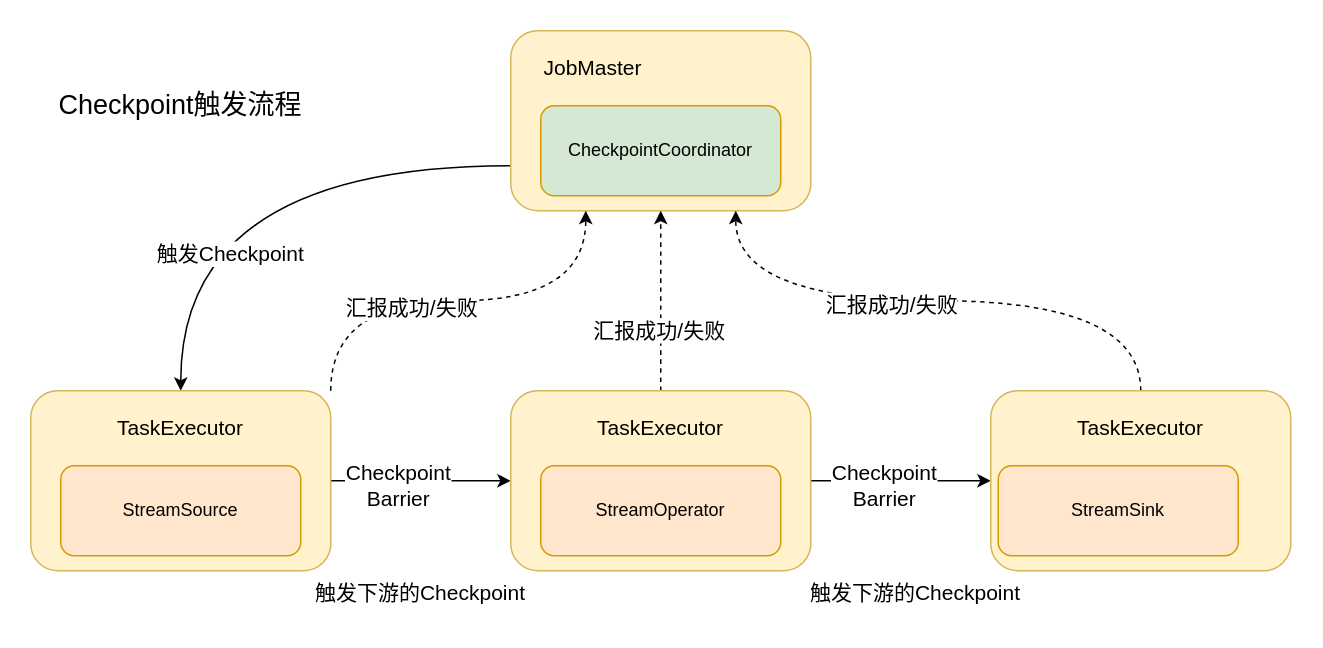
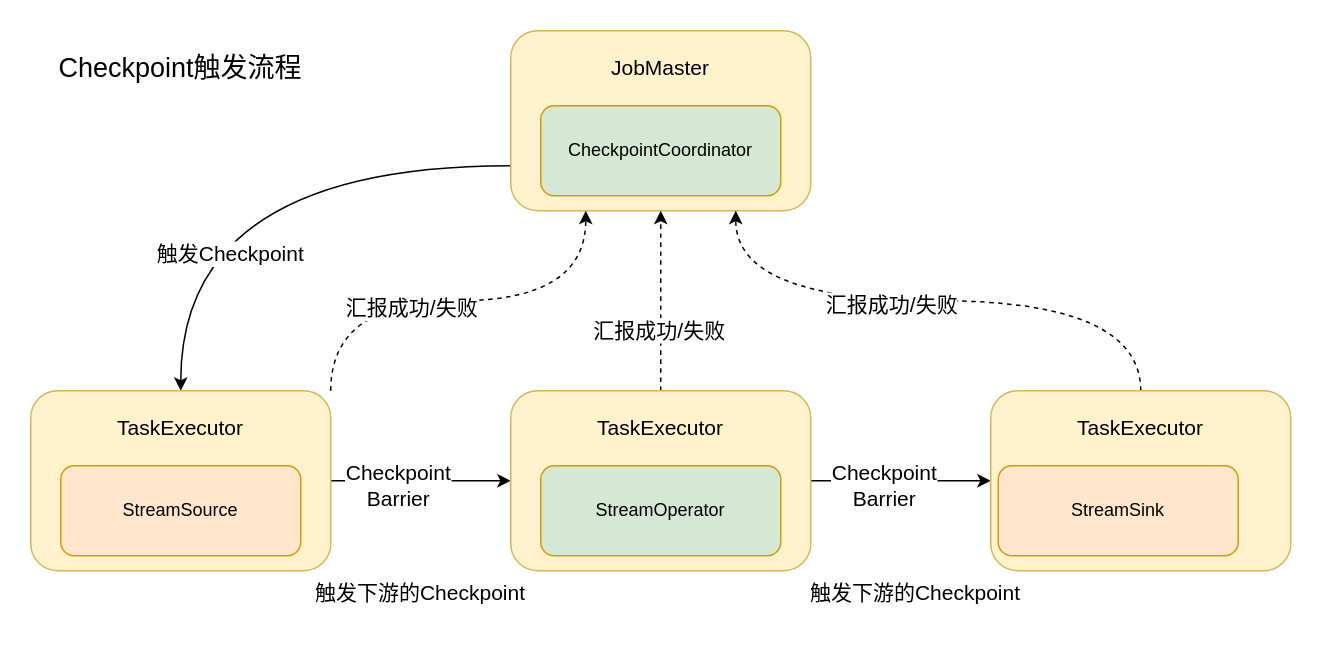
node "JobMaster": moved (593, 68) -> (661, 68)
node "Checkpoint触发流程": moved (181, 106) -> (181, 68)
node "StreamOperator": fillcolor #ffe6cc -> #d5e8d4
